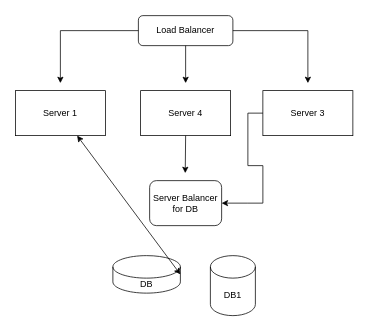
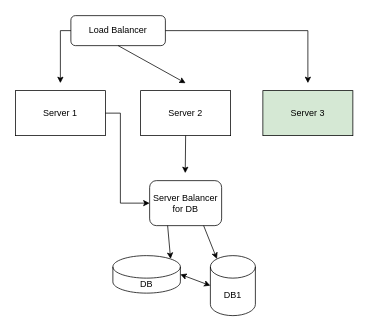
node "Load Balancer": moved (186, 30) -> (118, 30)
node "Server 4": label "Server 4" -> "Server 2"
node "Server 3": fillcolor #ffffff -> #d5e8d4
edge "Server 1" -> "Server Balancer for DB": added
edge "Server 3" -> "Server Balancer for DB": removed
edge "Server 1" -- "DB": now "DB1" -- "DB"
edge "Server Balancer for DB" -> "DB1": added
edge "Server Balancer for DB" -> "DB": added
